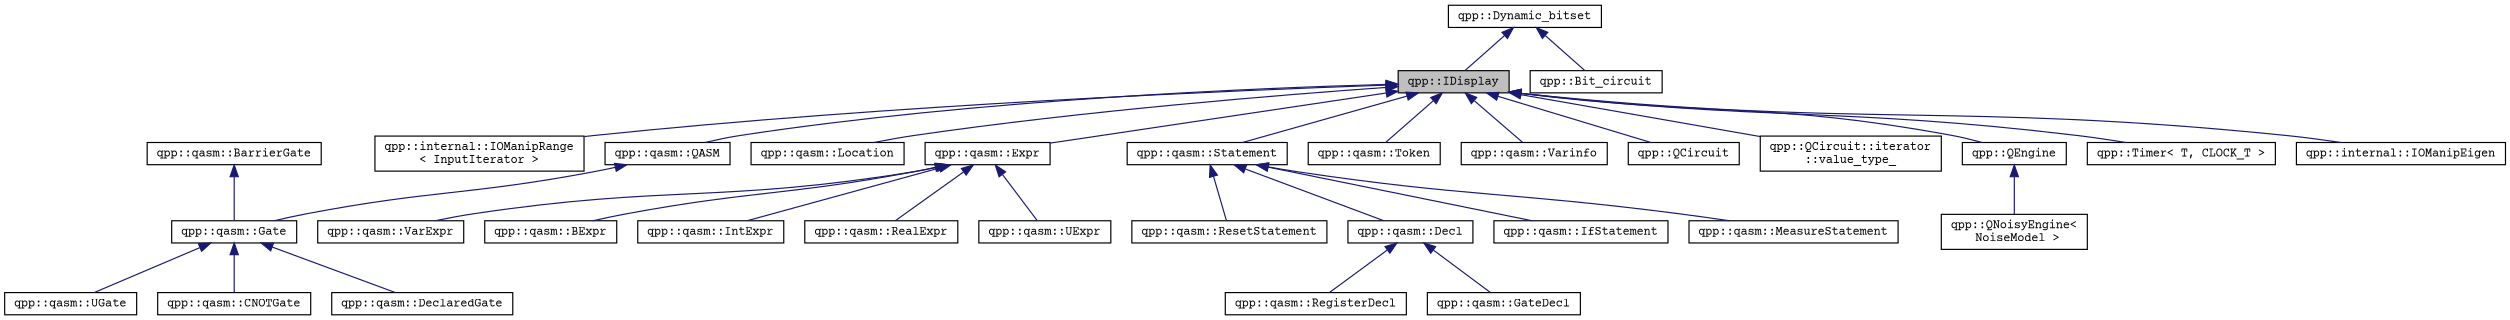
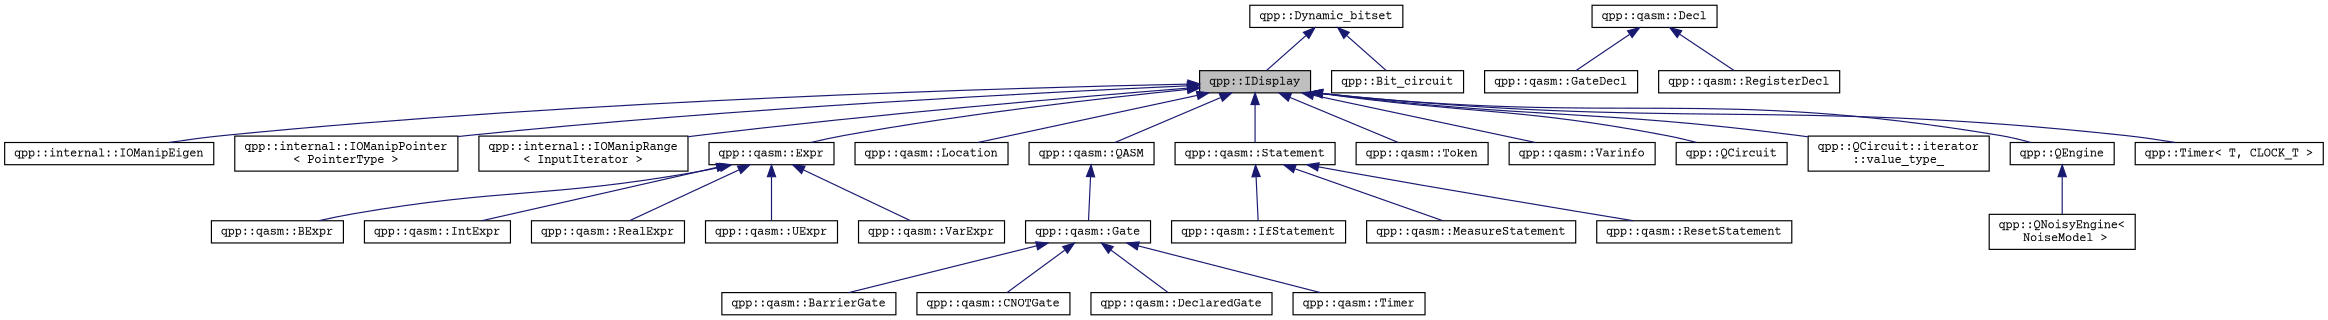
node "qpp::internal::IOManipPointer < PointerType >": added
edge "qpp::qasm::Decl" -> "qpp::qasm::Statement": removed
edge "qpp::qasm::Gate" -> "qpp::qasm::BarrierGate": reversed
node "qpp::qasm::UGate": label "qpp::qasm::UGate" -> "qpp::qasm::Timer"
